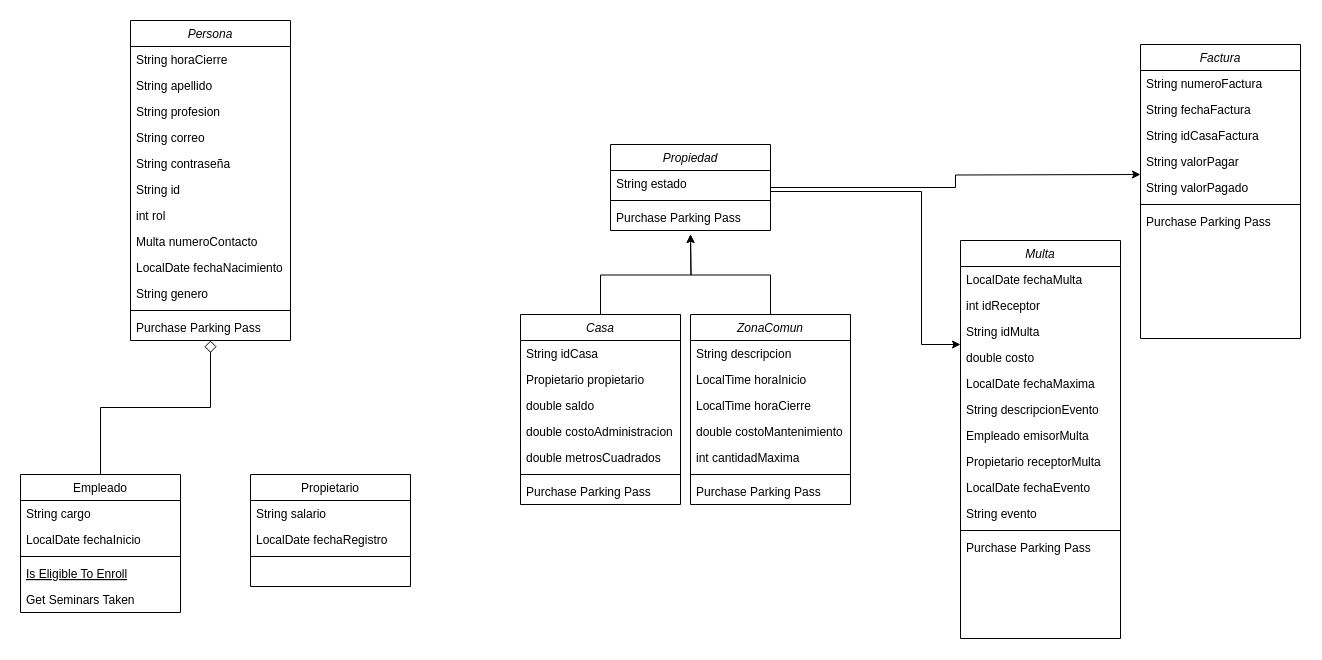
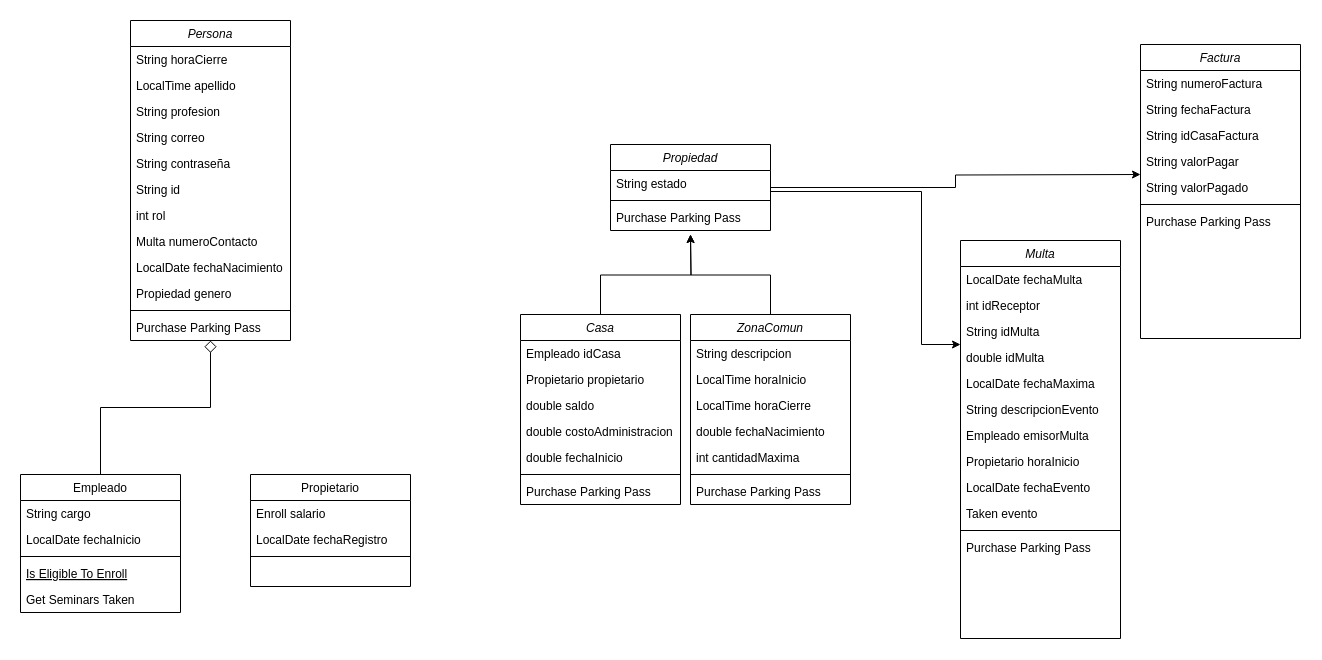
node "String apellido": label "String apellido" -> "LocalTime apellido"
node "String genero": label "String genero" -> "Propiedad genero"
node "String idCasa": label "String idCasa" -> "Empleado idCasa"
node "double costo": label "double costo" -> "double idMulta"
node "double costoMantenimiento": label "double costoMantenimiento" -> "double fechaNacimiento"
node "double metrosCuadrados": label "double metrosCuadrados" -> "double fechaInicio"
node "Propietario receptorMulta": label "Propietario receptorMulta" -> "Propietario horaInicio"
node "String salario": label "String salario" -> "Enroll salario"
node "String evento": label "String evento" -> "Taken evento"
